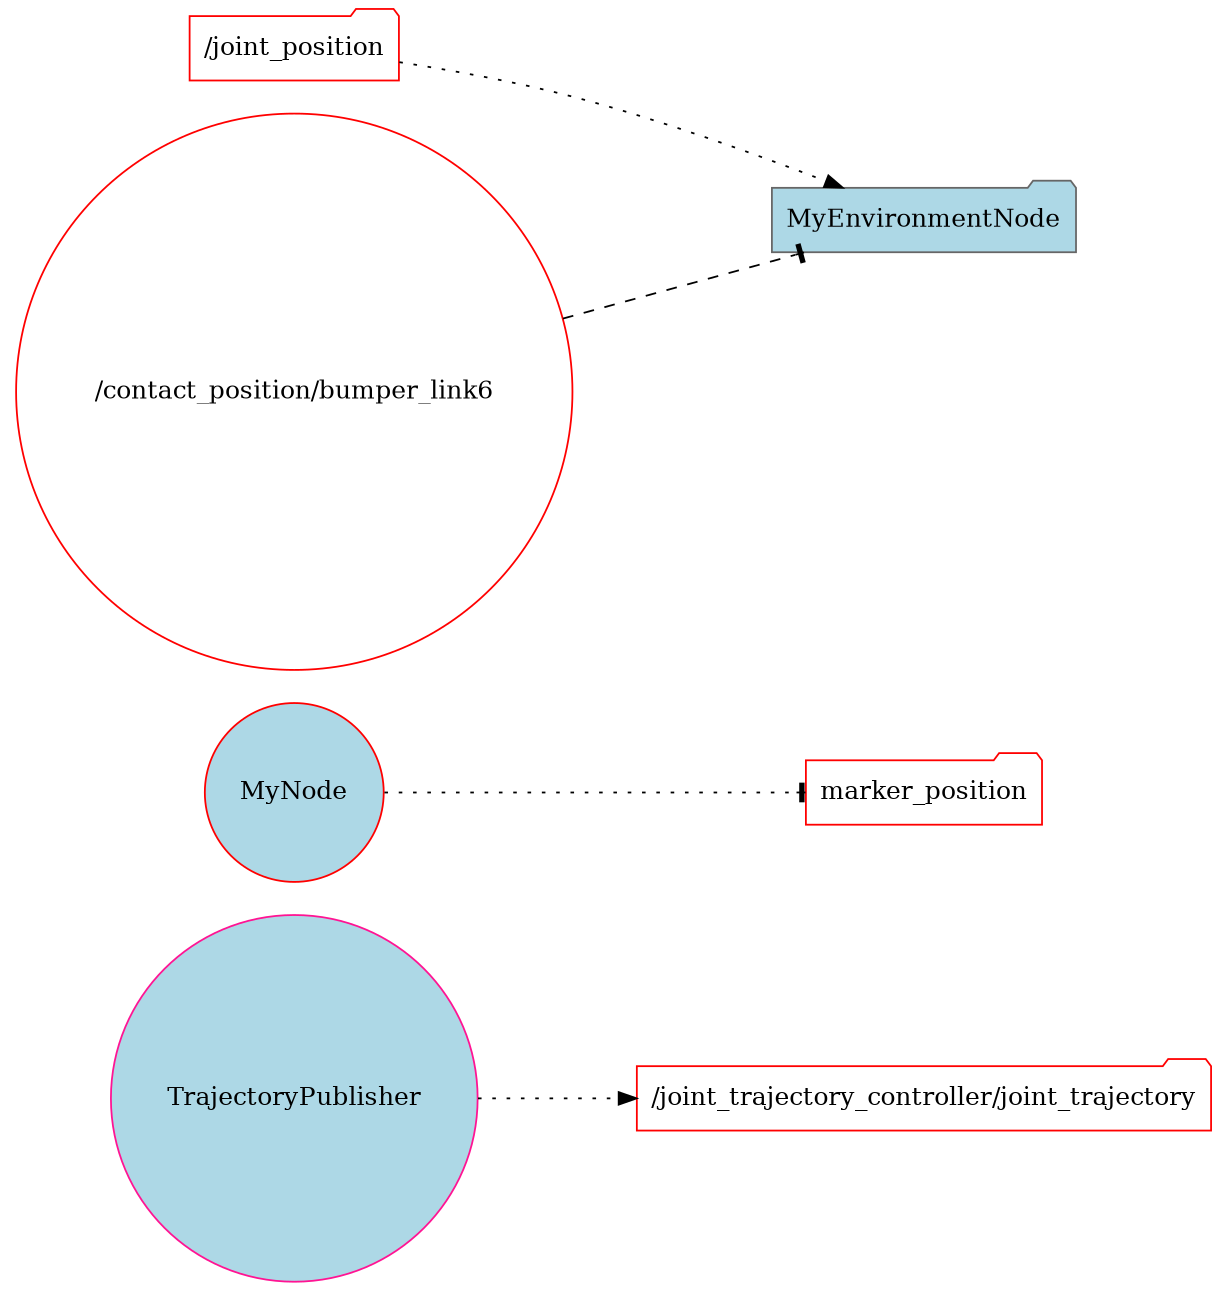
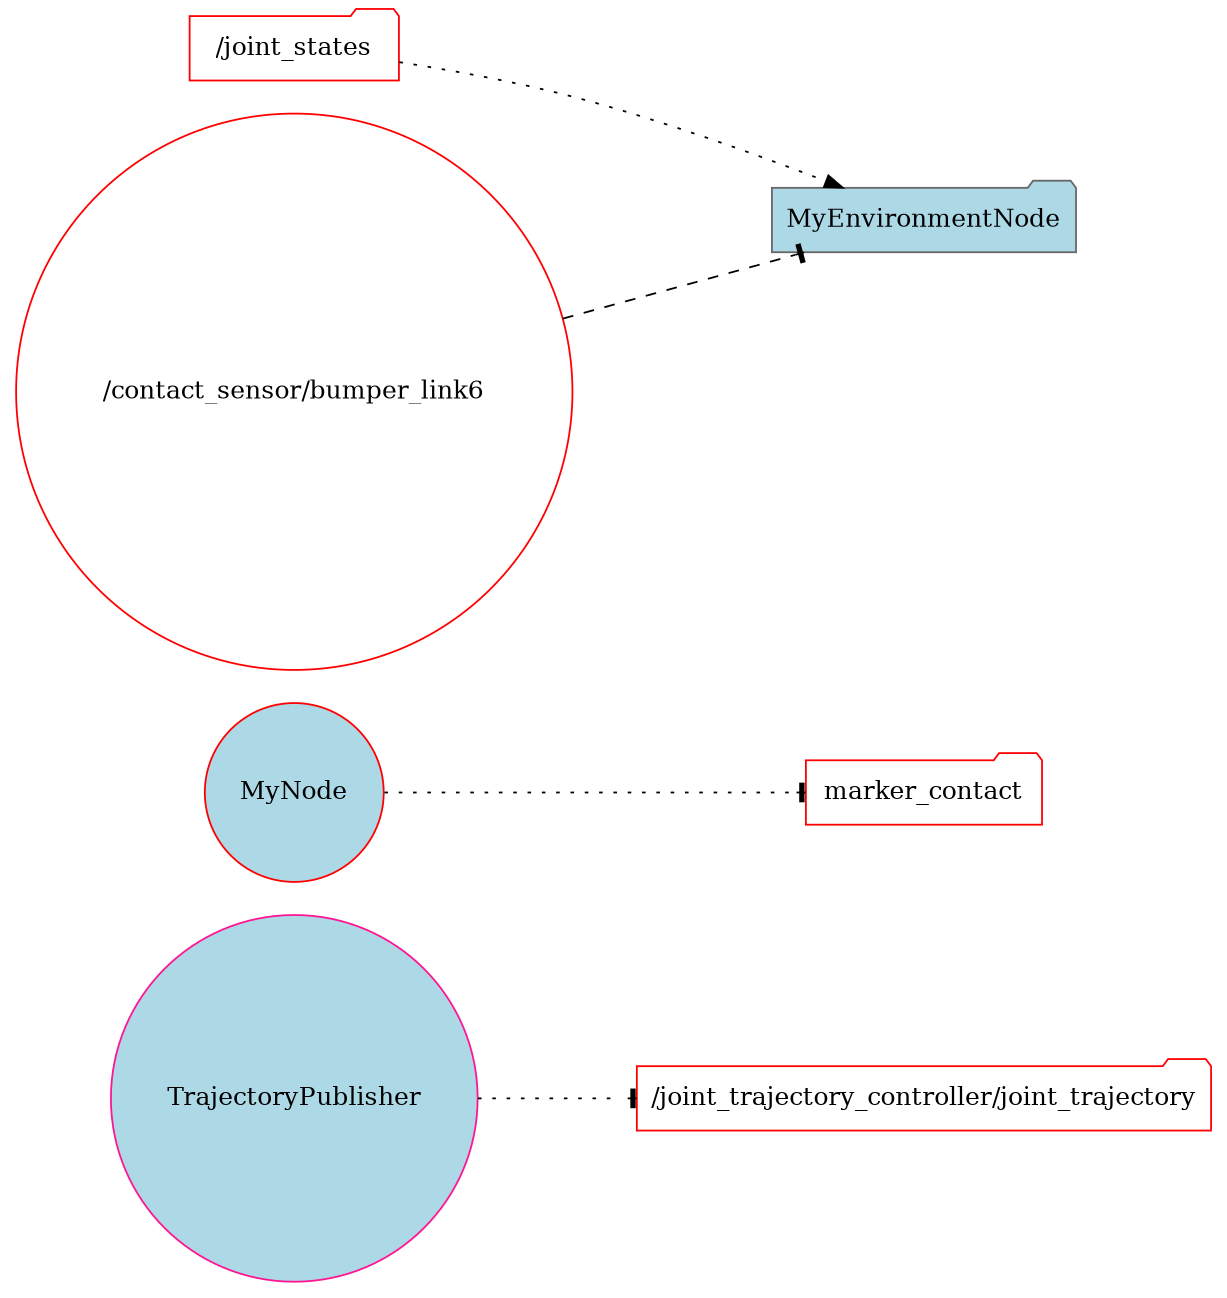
node "/joint_position": label "/joint_position" -> "/joint_states"
node "/contact_position/bumper_link6": label "/contact_position/bumper_link6" -> "/contact_sensor/bumper_link6"
node "marker_position": label "marker_position" -> "marker_contact"
edge "TrajectoryPublisher" -> "/joint_trajectory_controller/joint_trajectory": arrowhead normal -> tee
